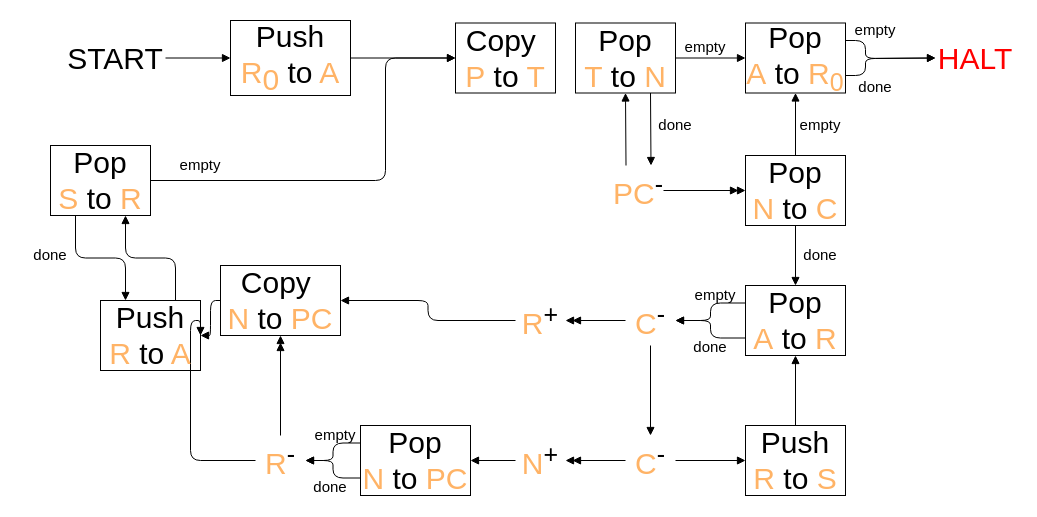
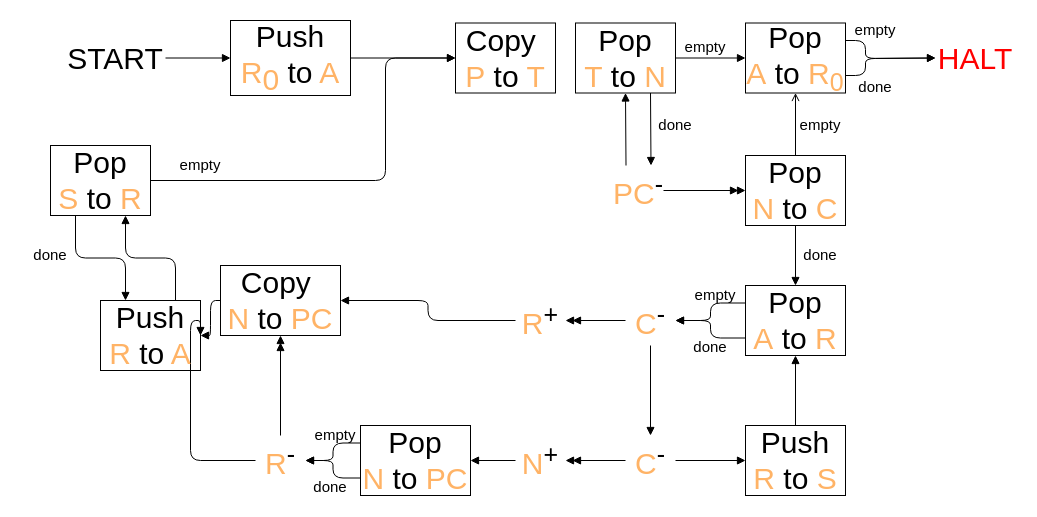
edge "Pop N to C" -> "Pop A to R0": arrowhead block -> open
